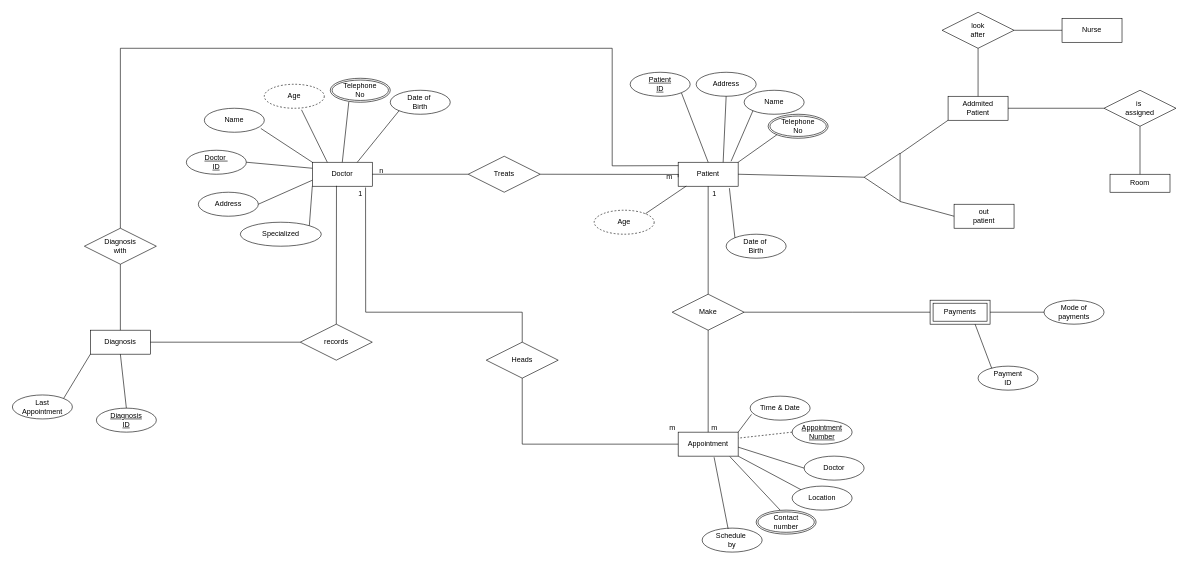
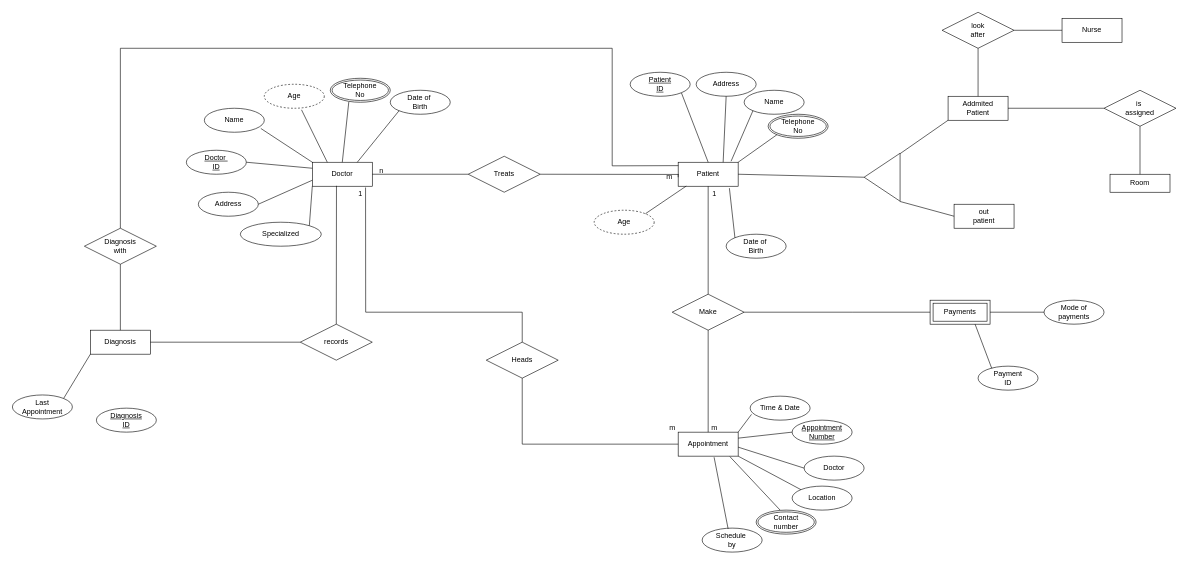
edge "Diagnosis" -- "Diagnosis ID": removed
edge "Appointment Number" -- "Appointment": style dashed -> solid
